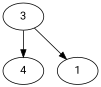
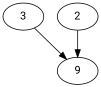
node "2": added
node "4": removed
node "1": label "1" -> "9"
